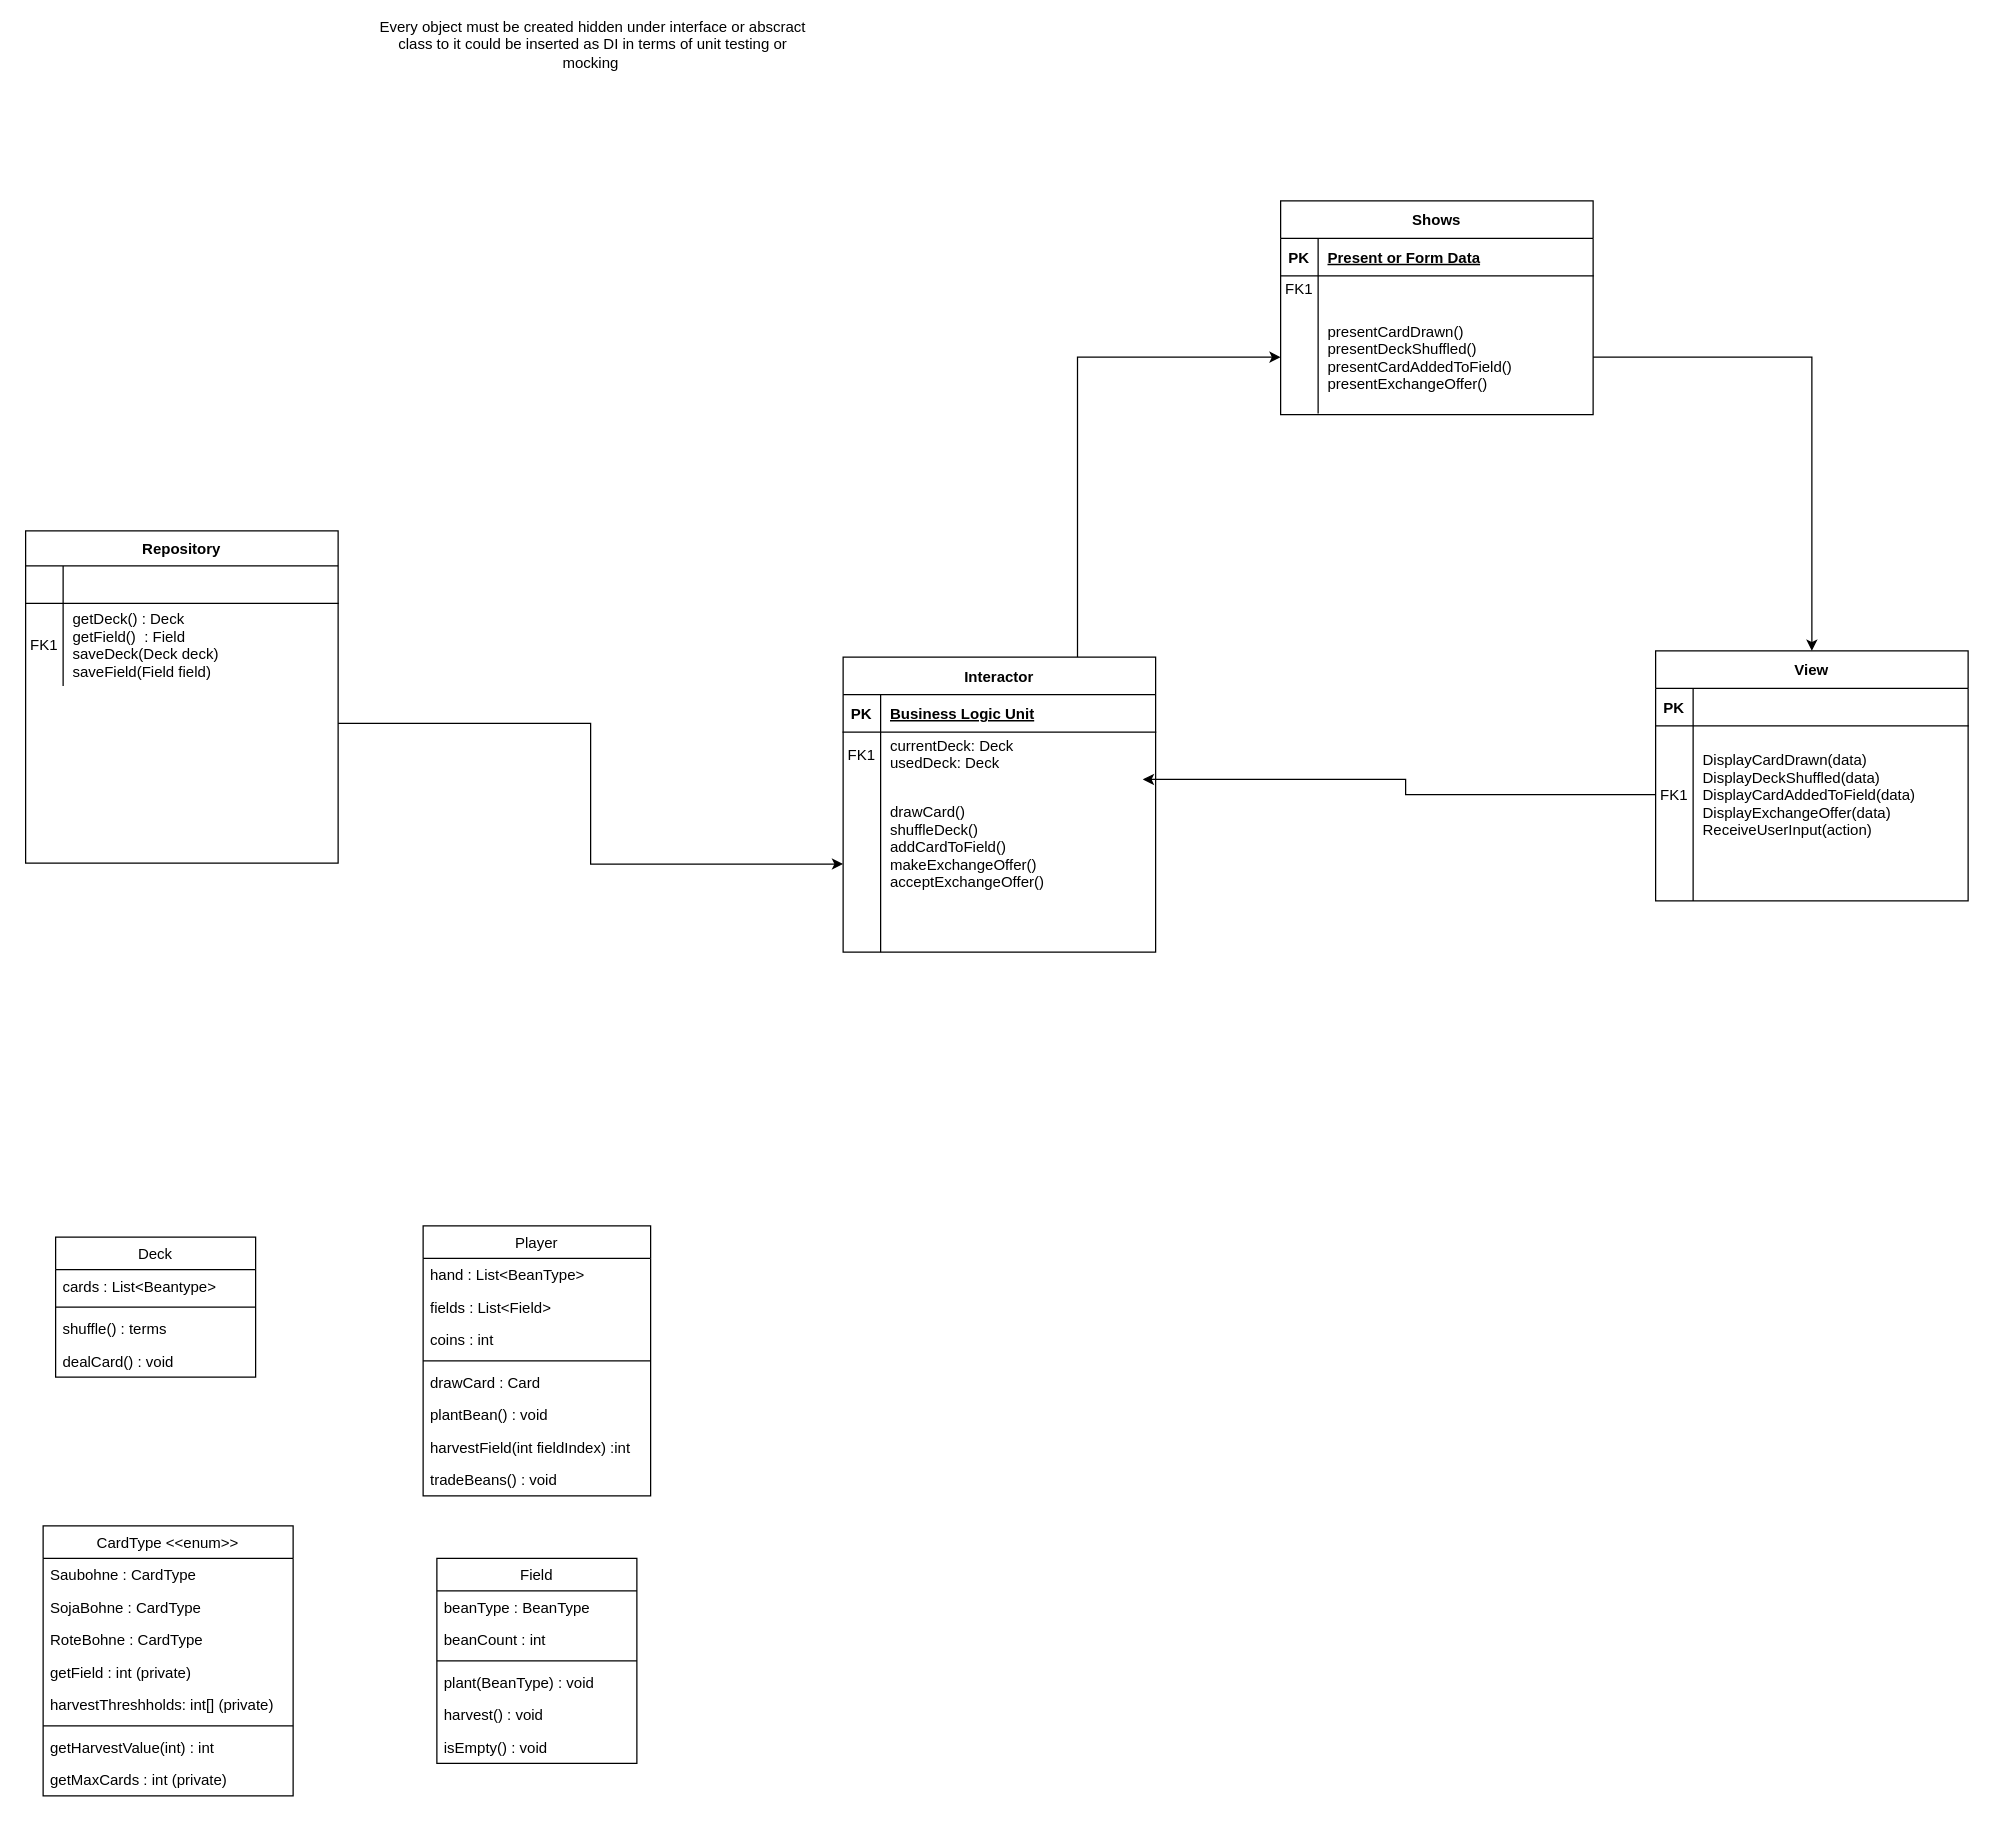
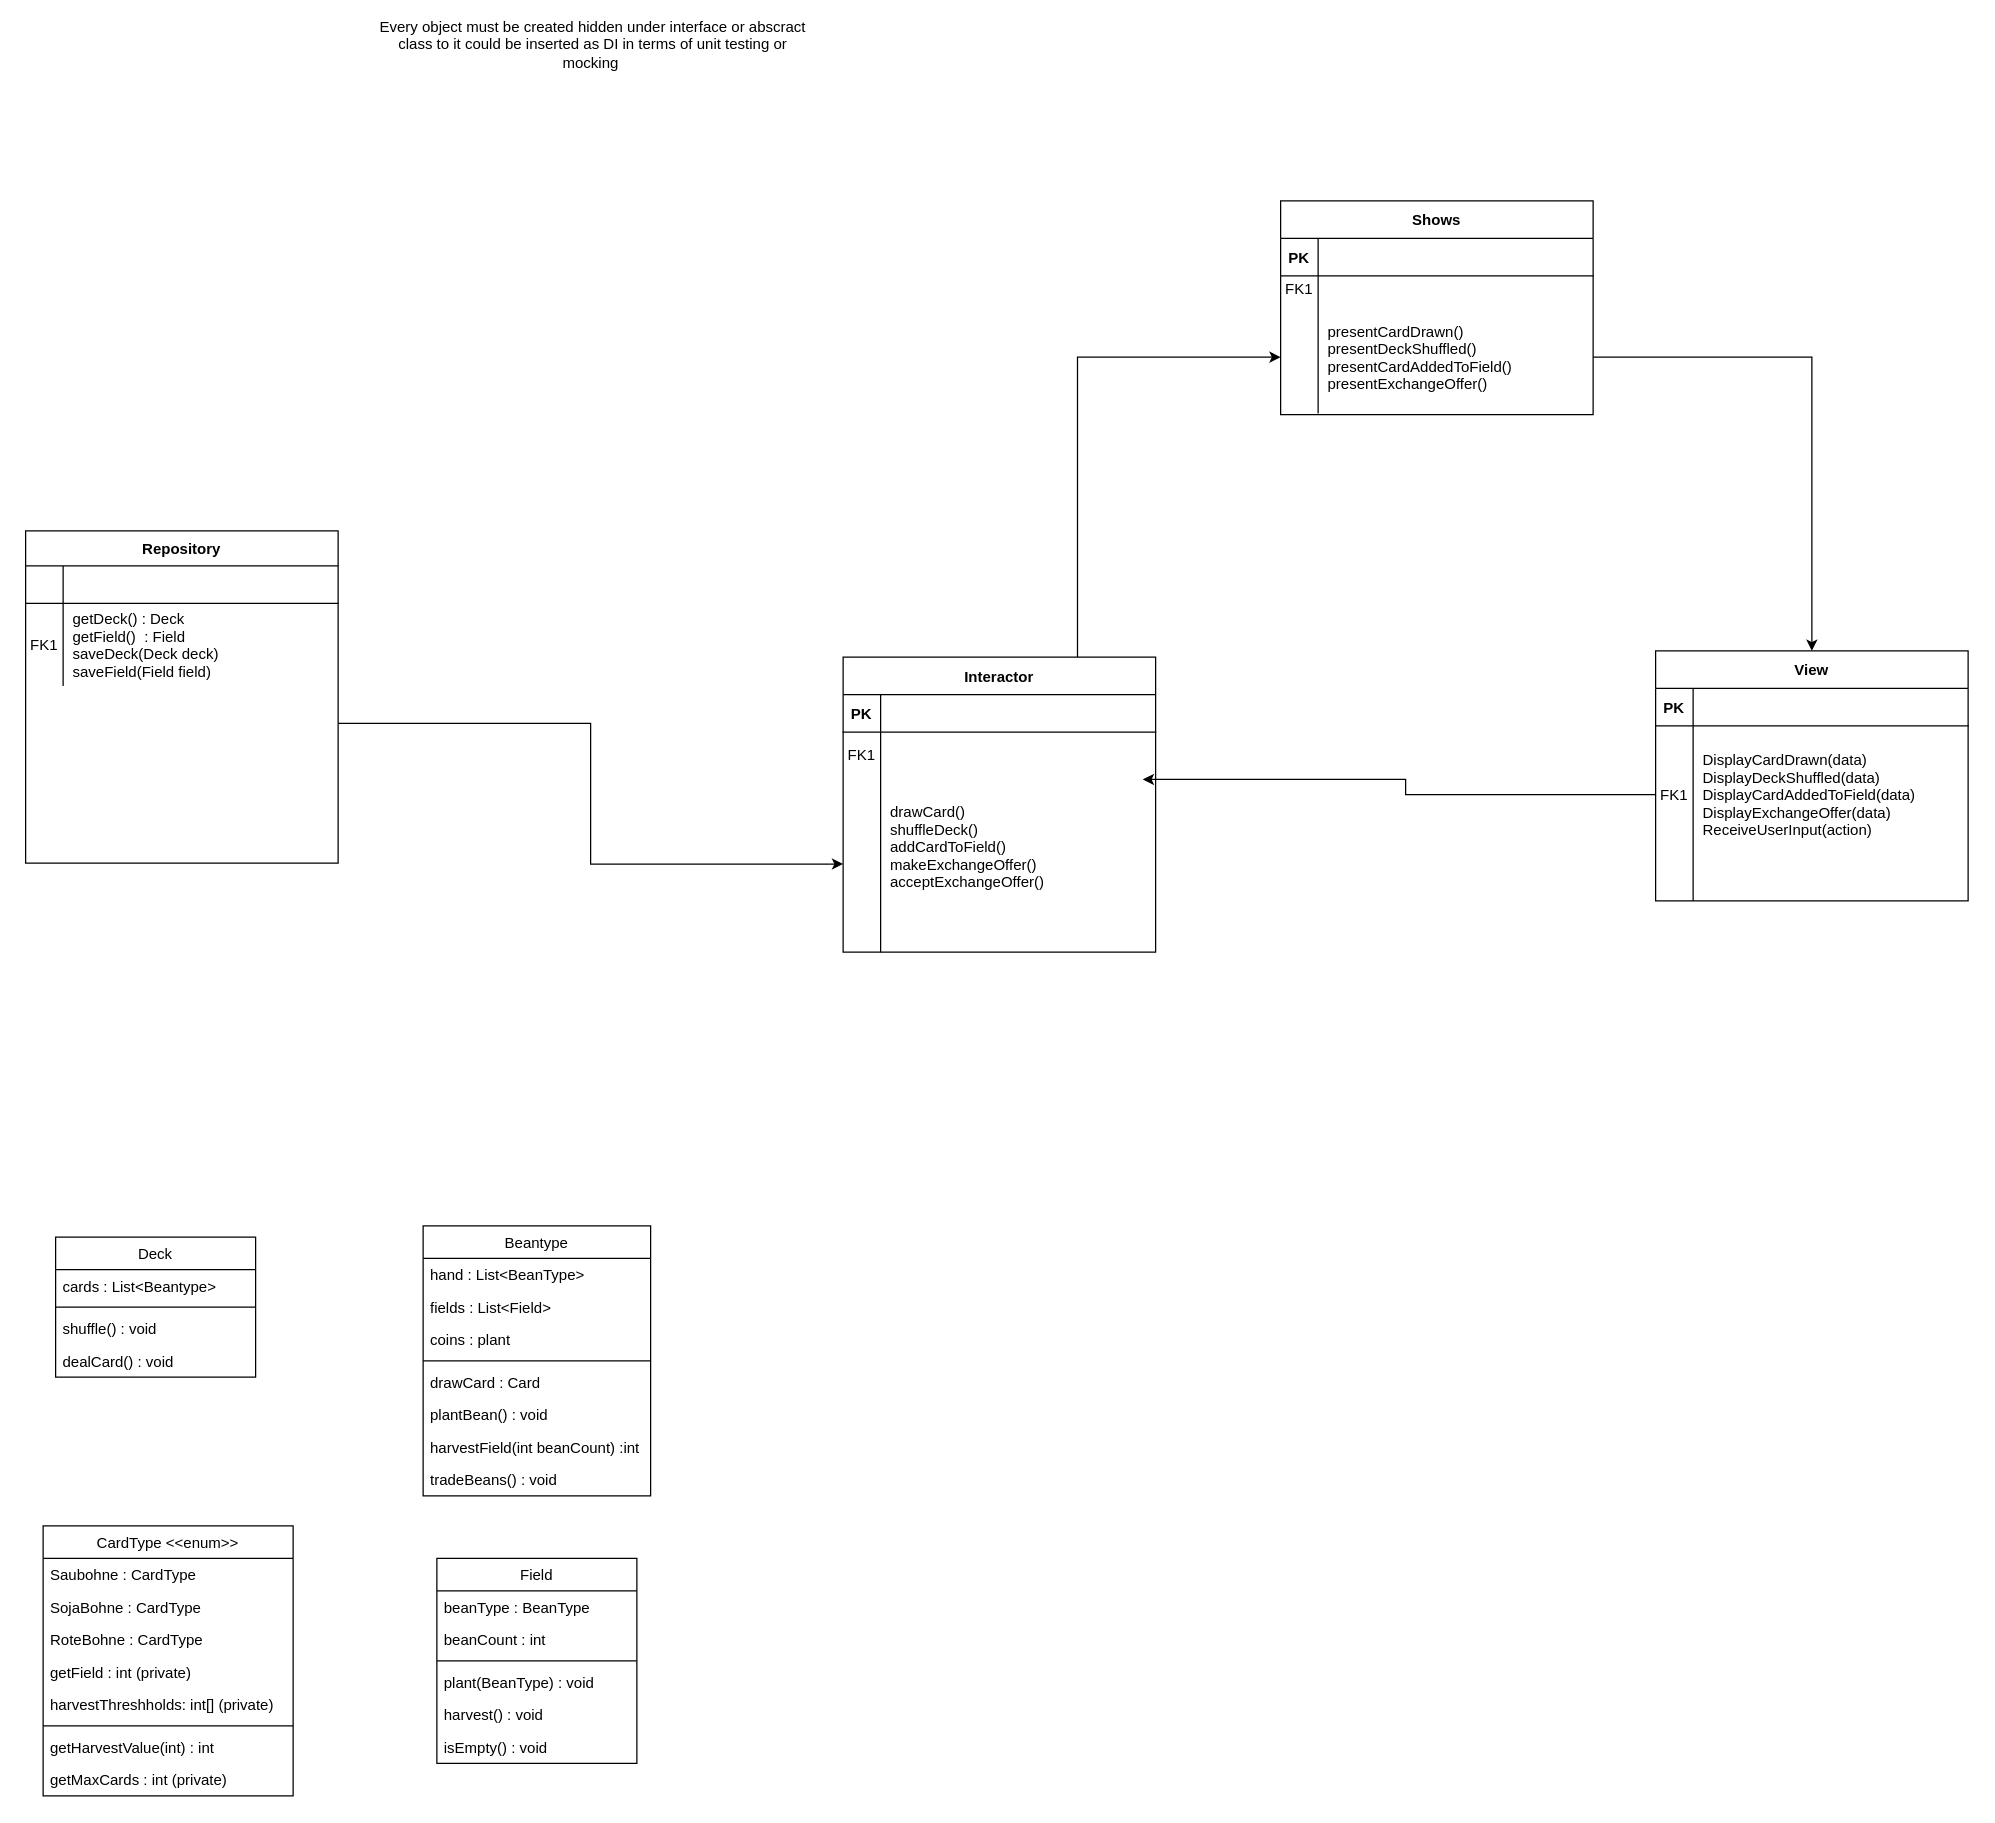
node "Present or Form Data": removed
node "Business Logic Unit": removed
node "currentDeck: Deck usedDeck: Deck": removed
node "Player": label "Player" -> "Beantype"
node "shuffle() : terms": label "shuffle() : terms" -> "shuffle() : void"
node "coins : int": label "coins : int" -> "coins : plant"
node "harvestField(int fieldIndex) :int": label "harvestField(int fieldIndex) :int" -> "harvestField(int beanCount) :int"
